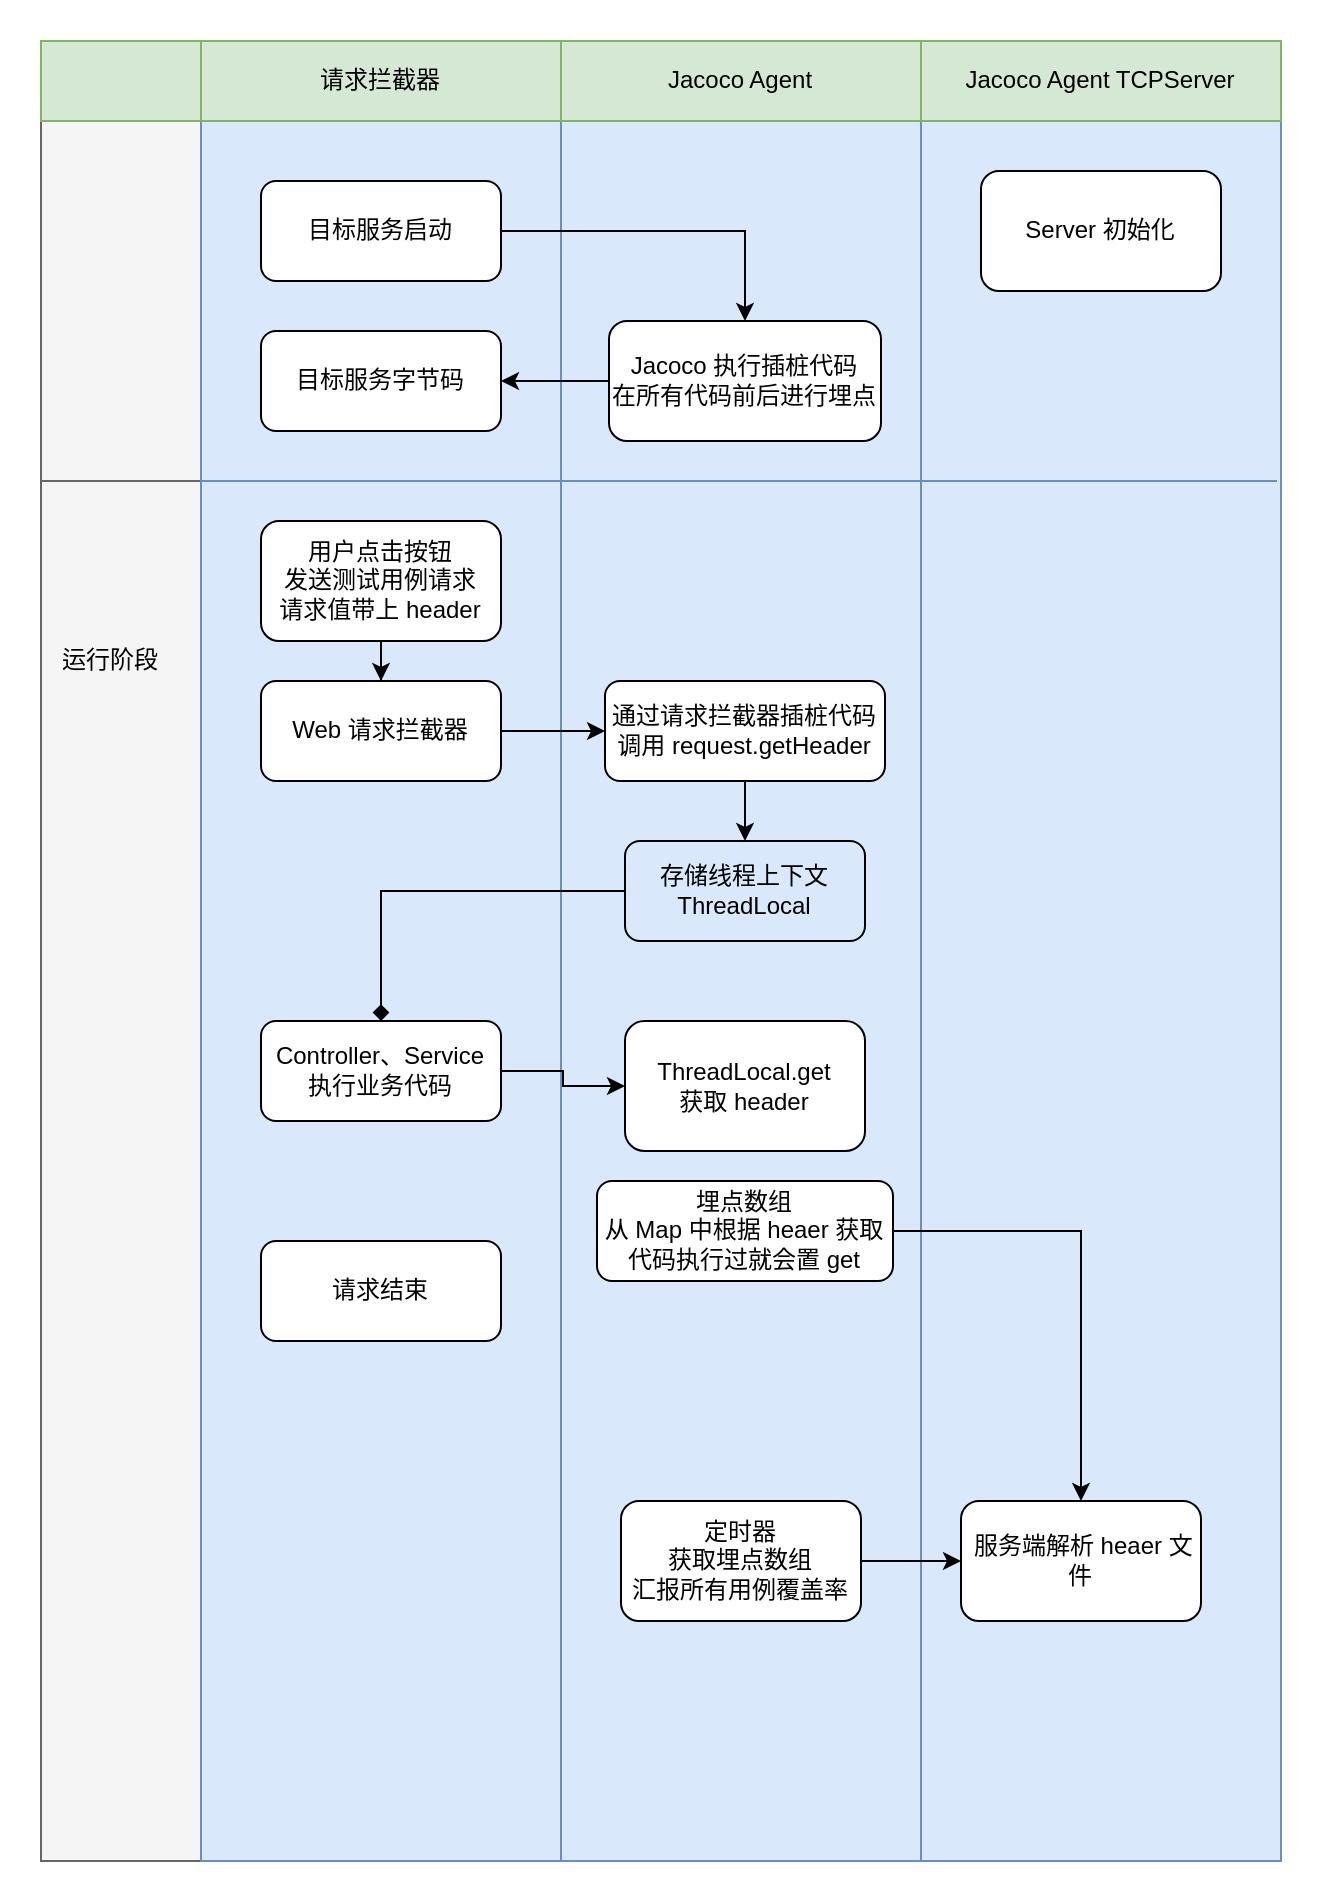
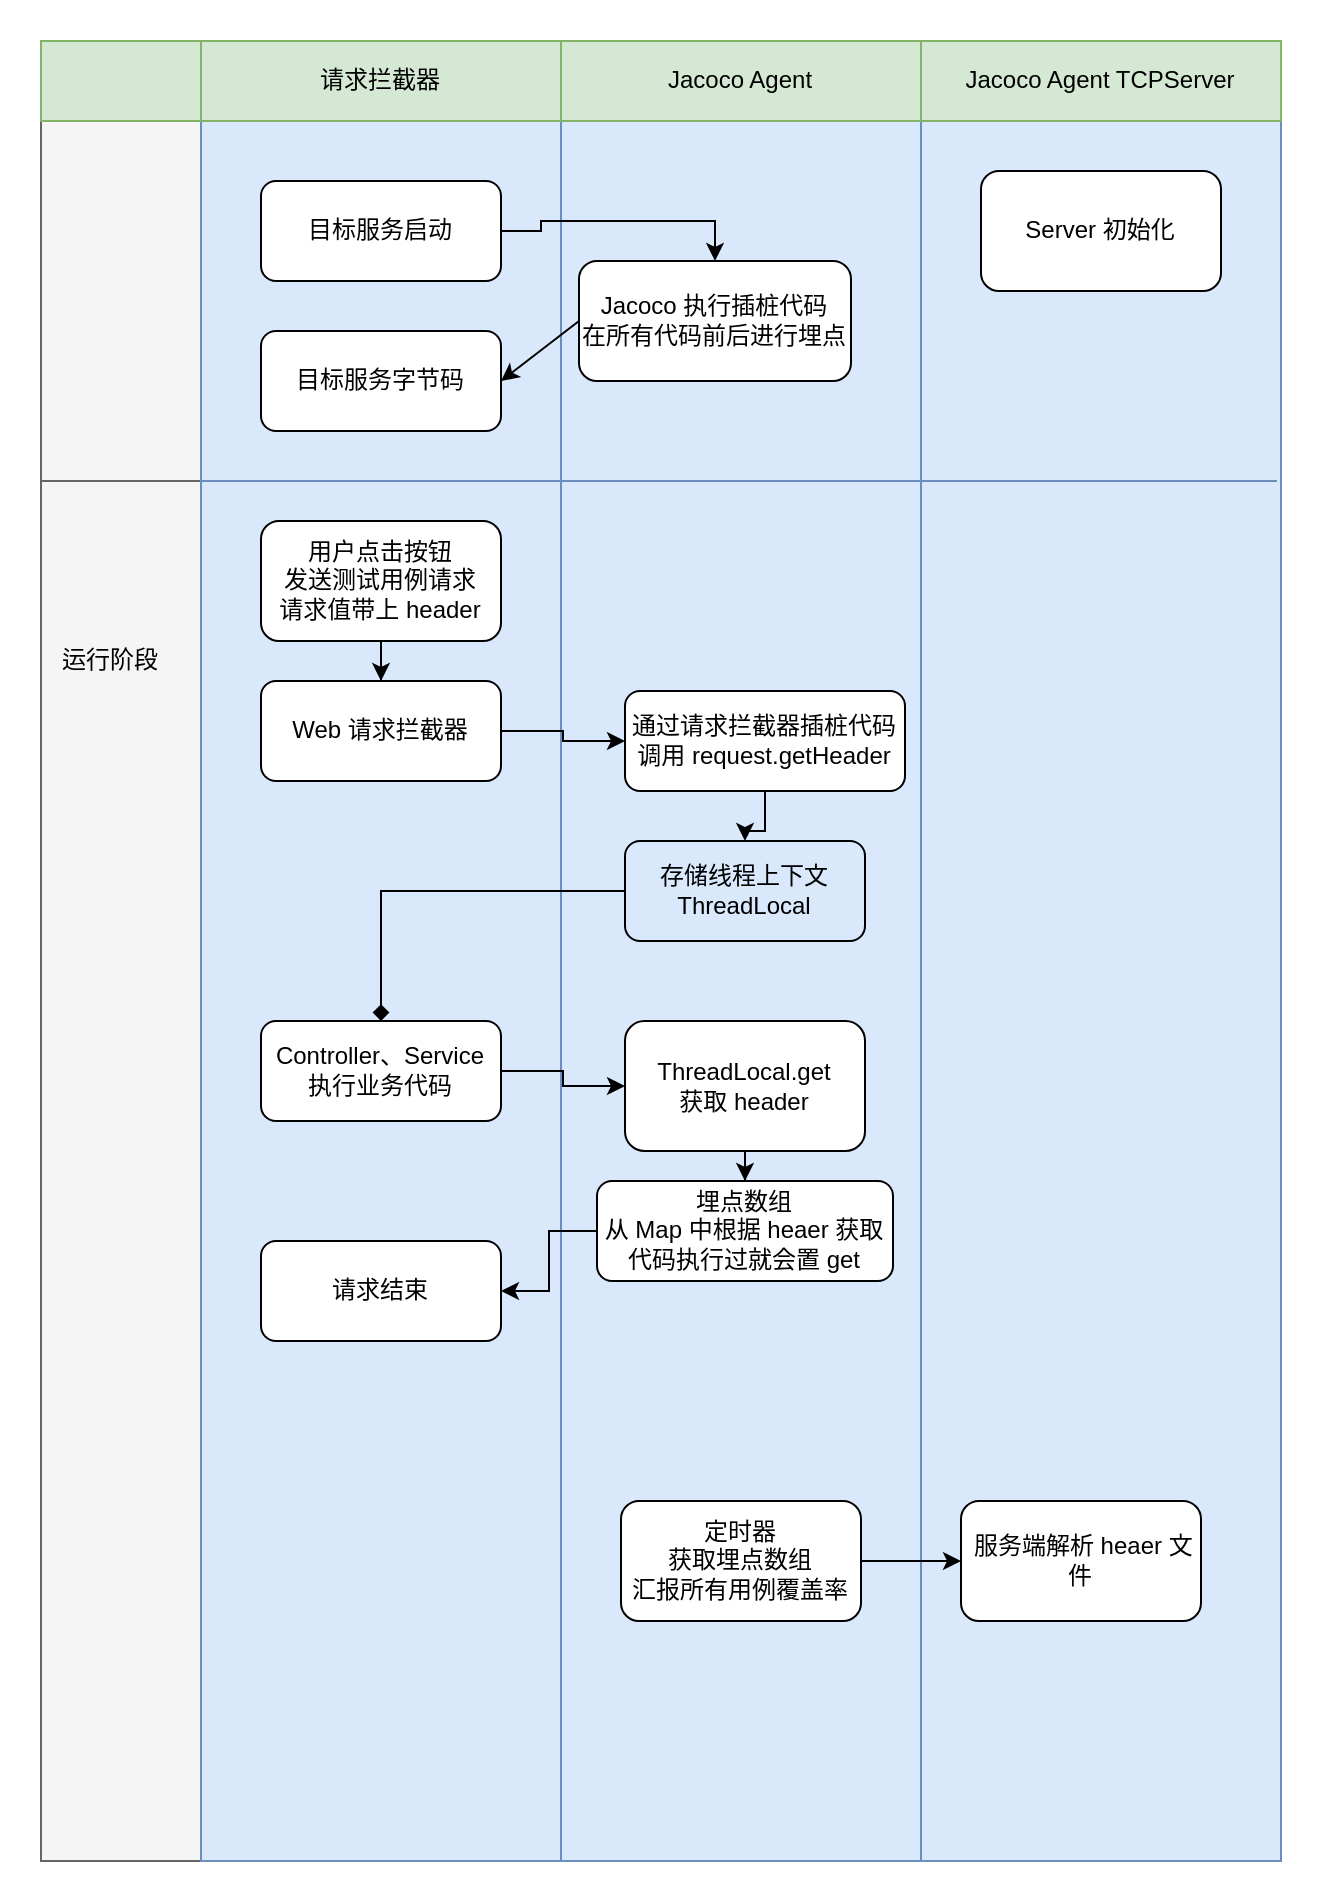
node "Jacoco 执行插桩代码 在所有代码前后进行埋点": moved (745, 381) -> (715, 321)
node "通过请求拦截器插桩代码 调用 request.getHeader": moved (745, 731) -> (765, 741)
edge "ThreadLocal.get 获取 header" -> "埋点数组 从 Map 中根据 heaer 获取 代码执行过就会置 get": added
edge "埋点数组 从 Map 中根据 heaer 获取 代码执行过就会置 get" -> "服务端解析 heaer 文件": now "埋点数组 从 Map 中根据 heaer 获取 代码执行过就会置 get" -> "请求结束"
